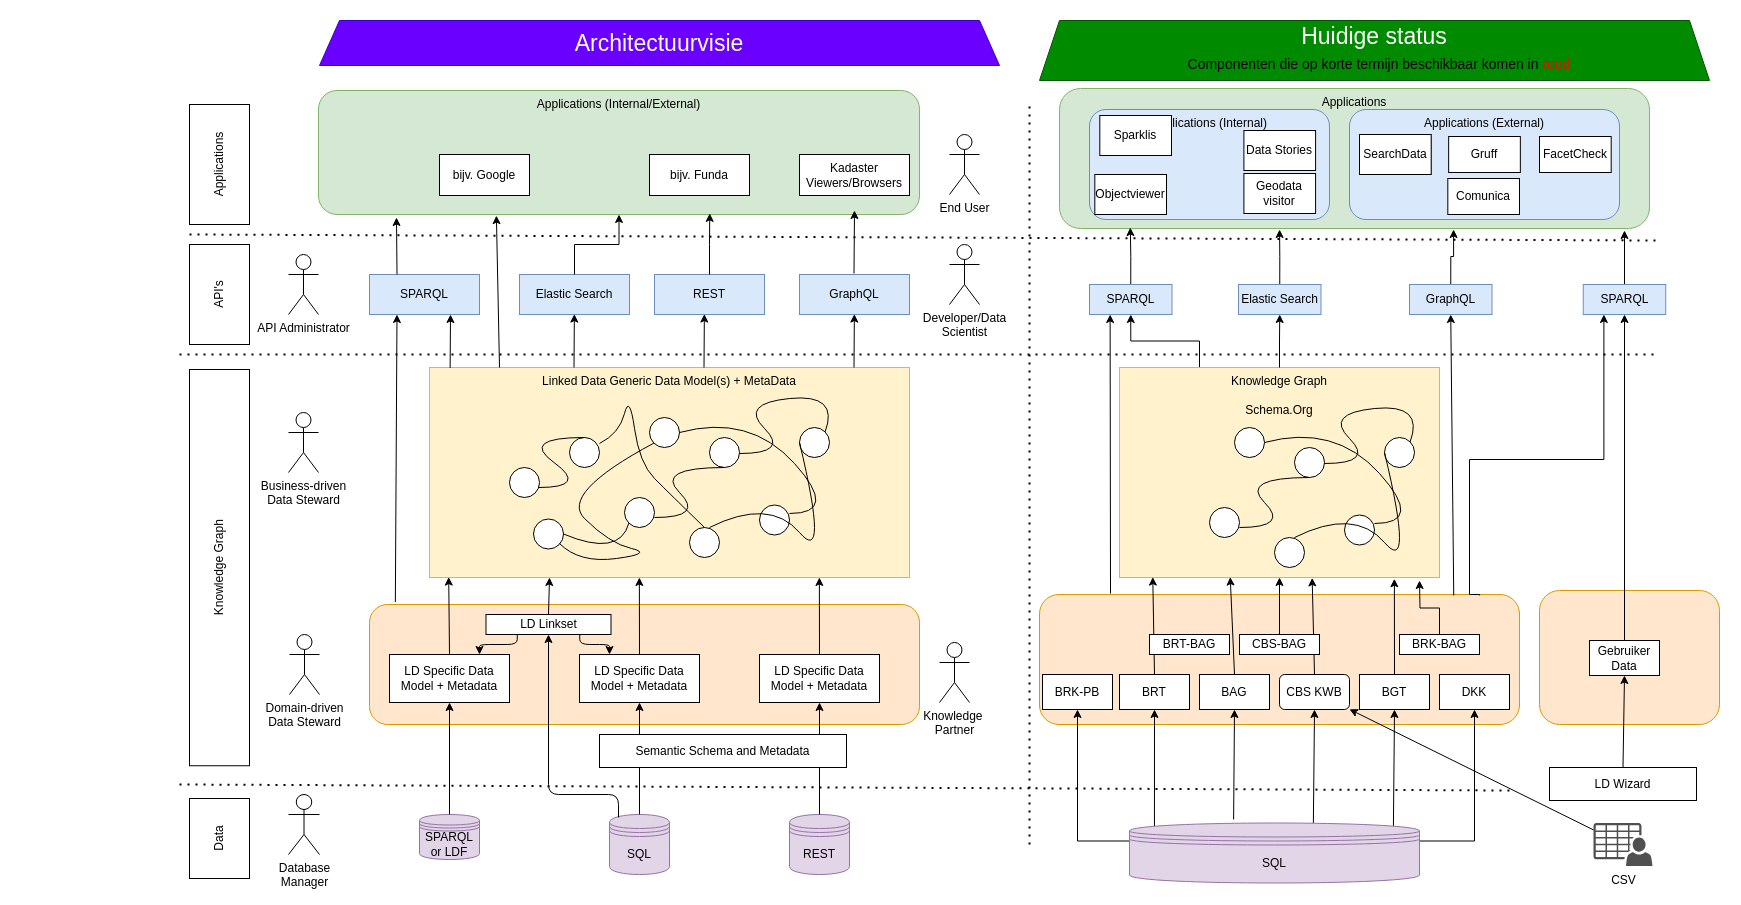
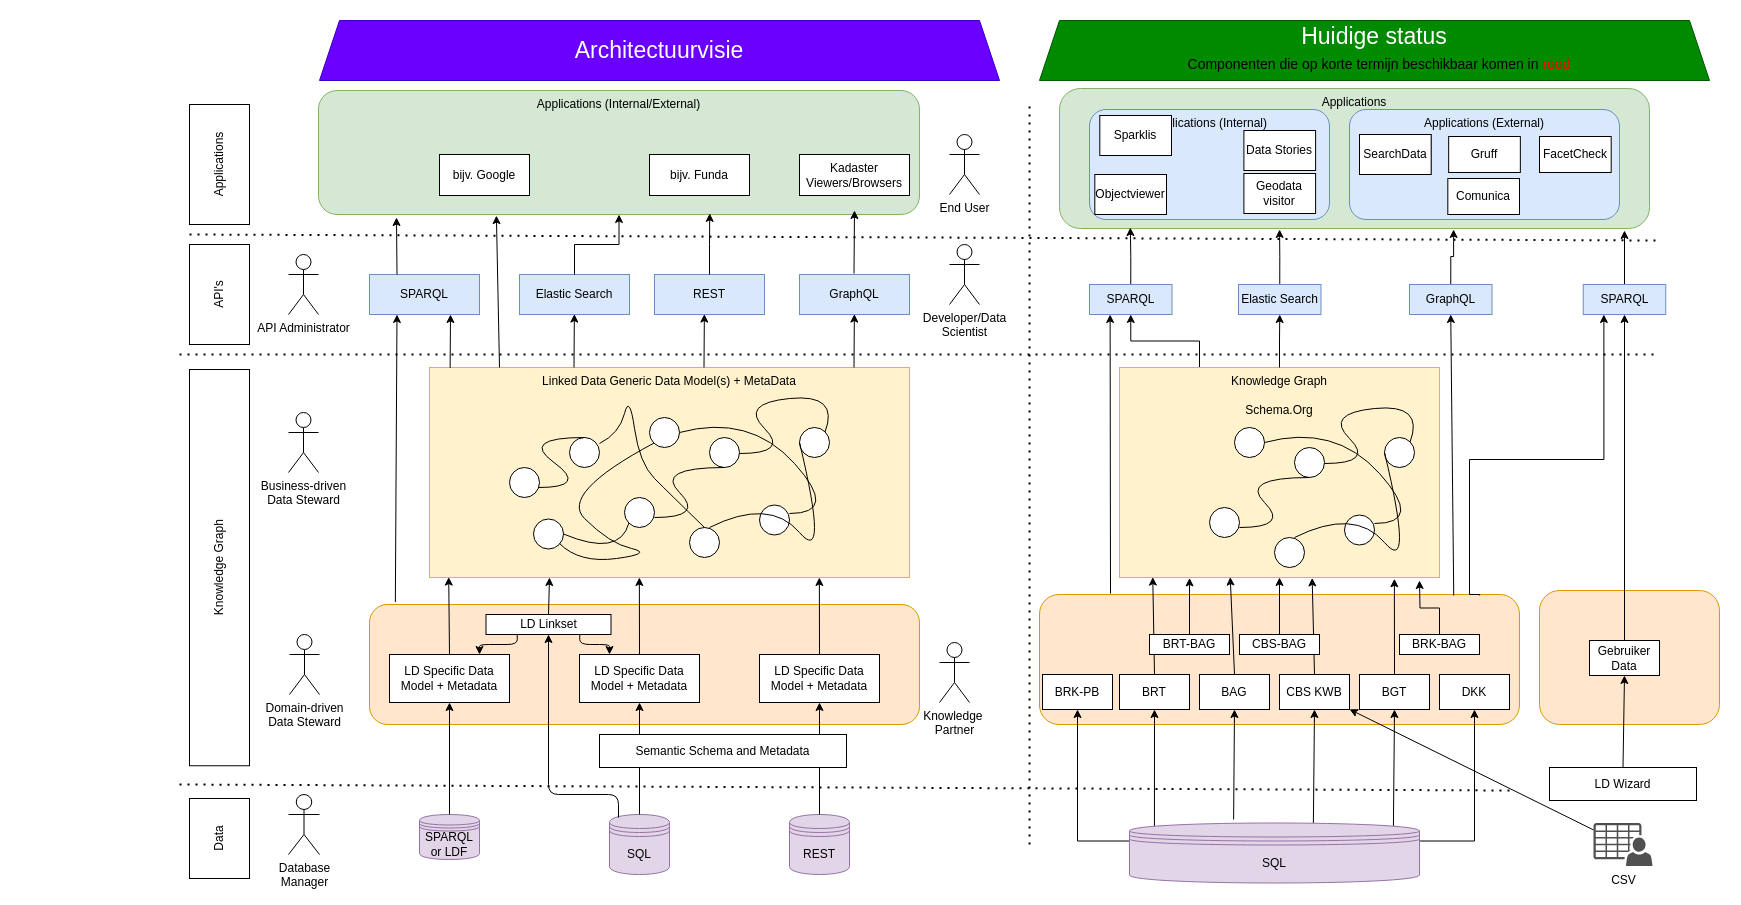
node "Architectuurvisie": size 680x45 -> 680x60
edge "BRT-BAG" -> "Knowledge Graph Schema.Org": added
node "CBS KWB": shape rounded rectangle -> rectangle
